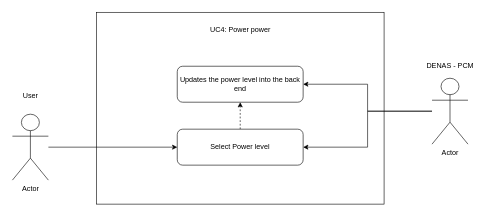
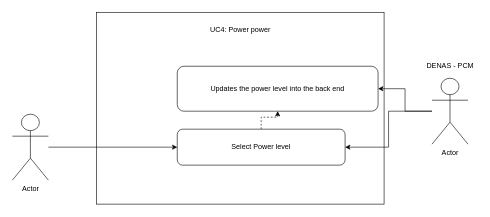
node "Updates the power level into the back end": size 126x36 -> 201x45
node "User": removed
node "Select Power level": size 126x36 -> 168x36
